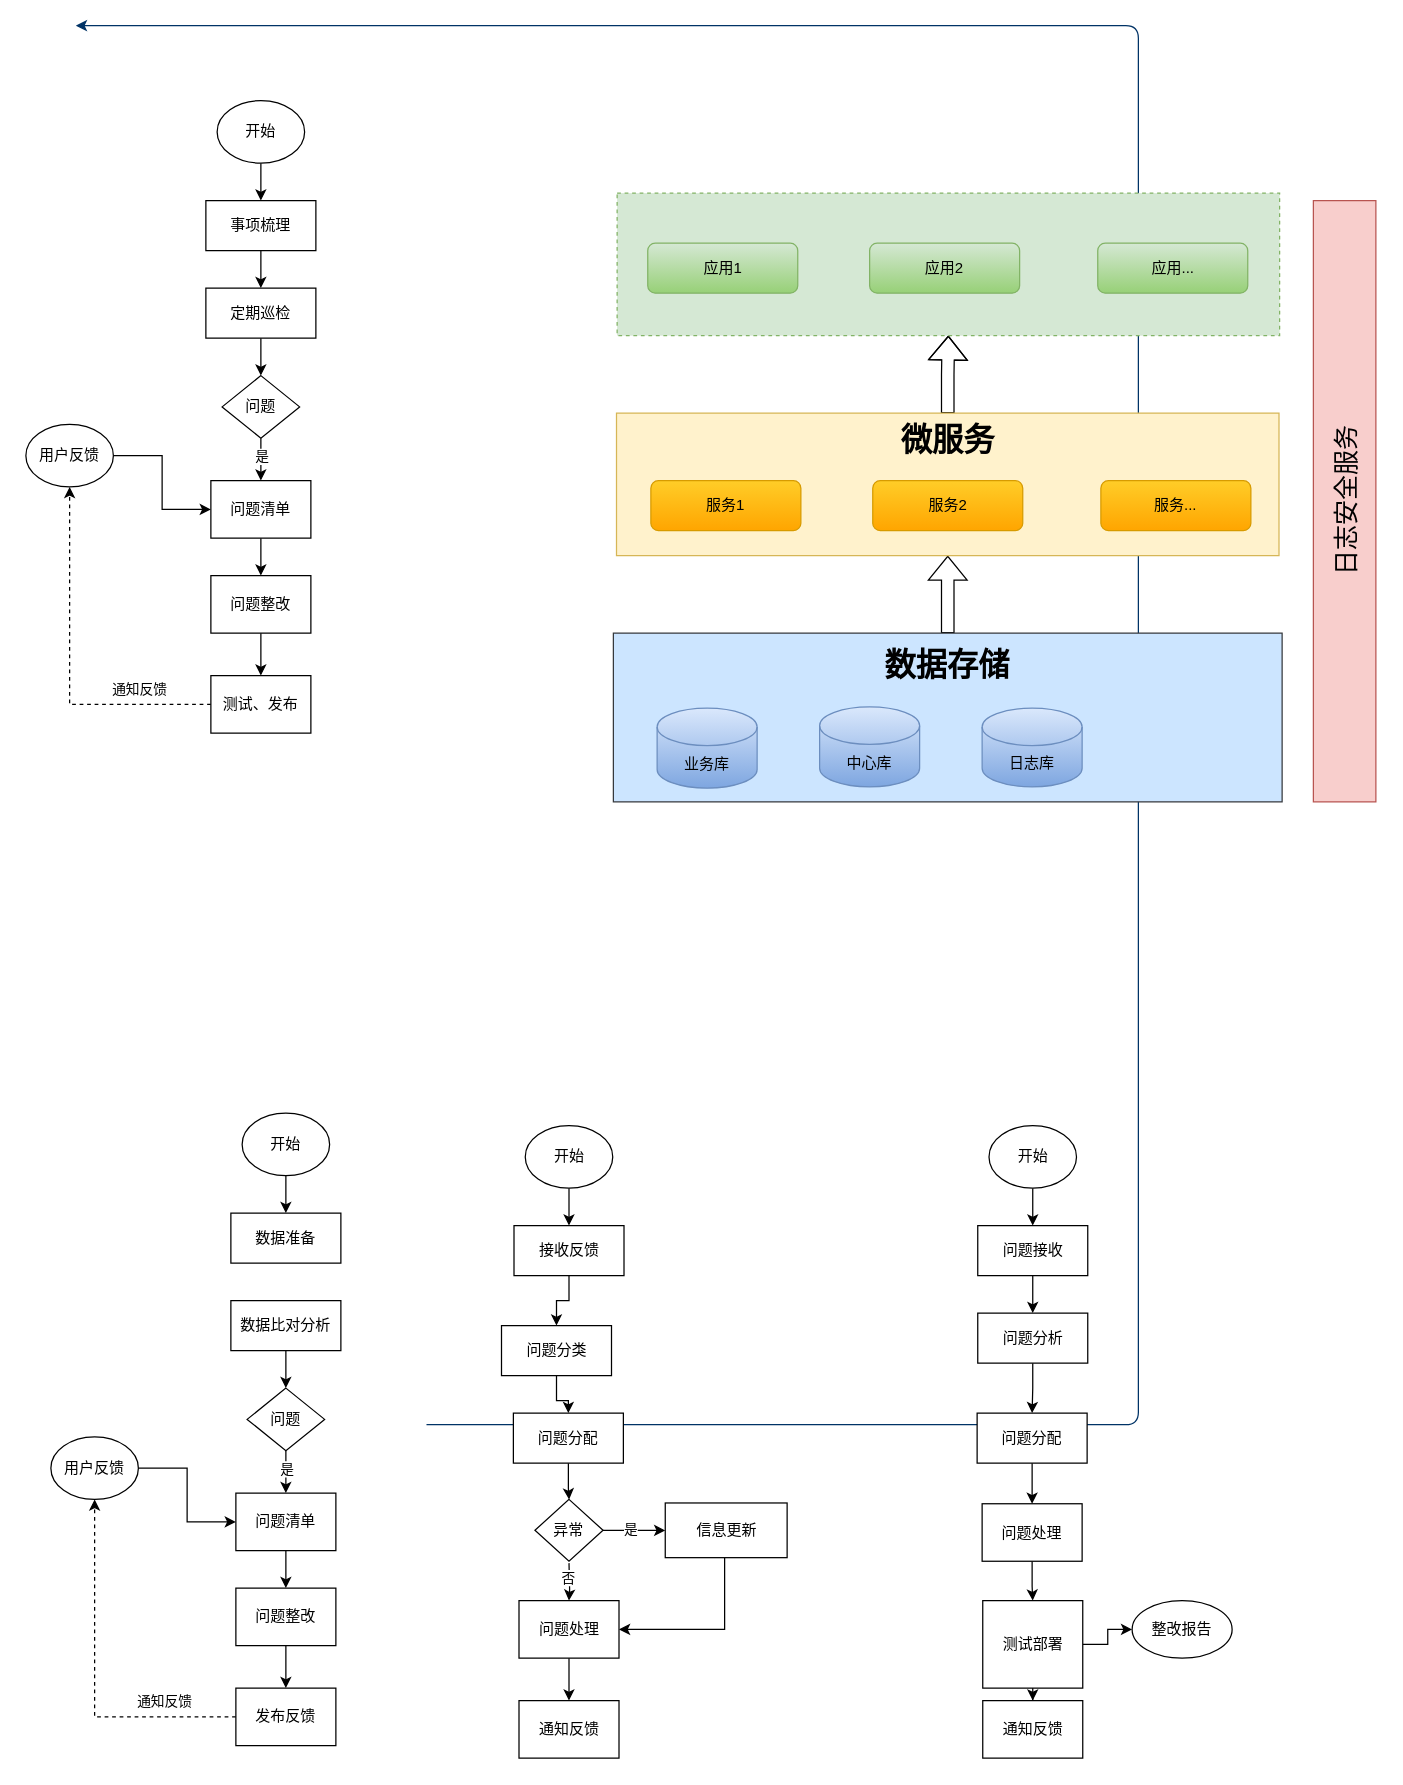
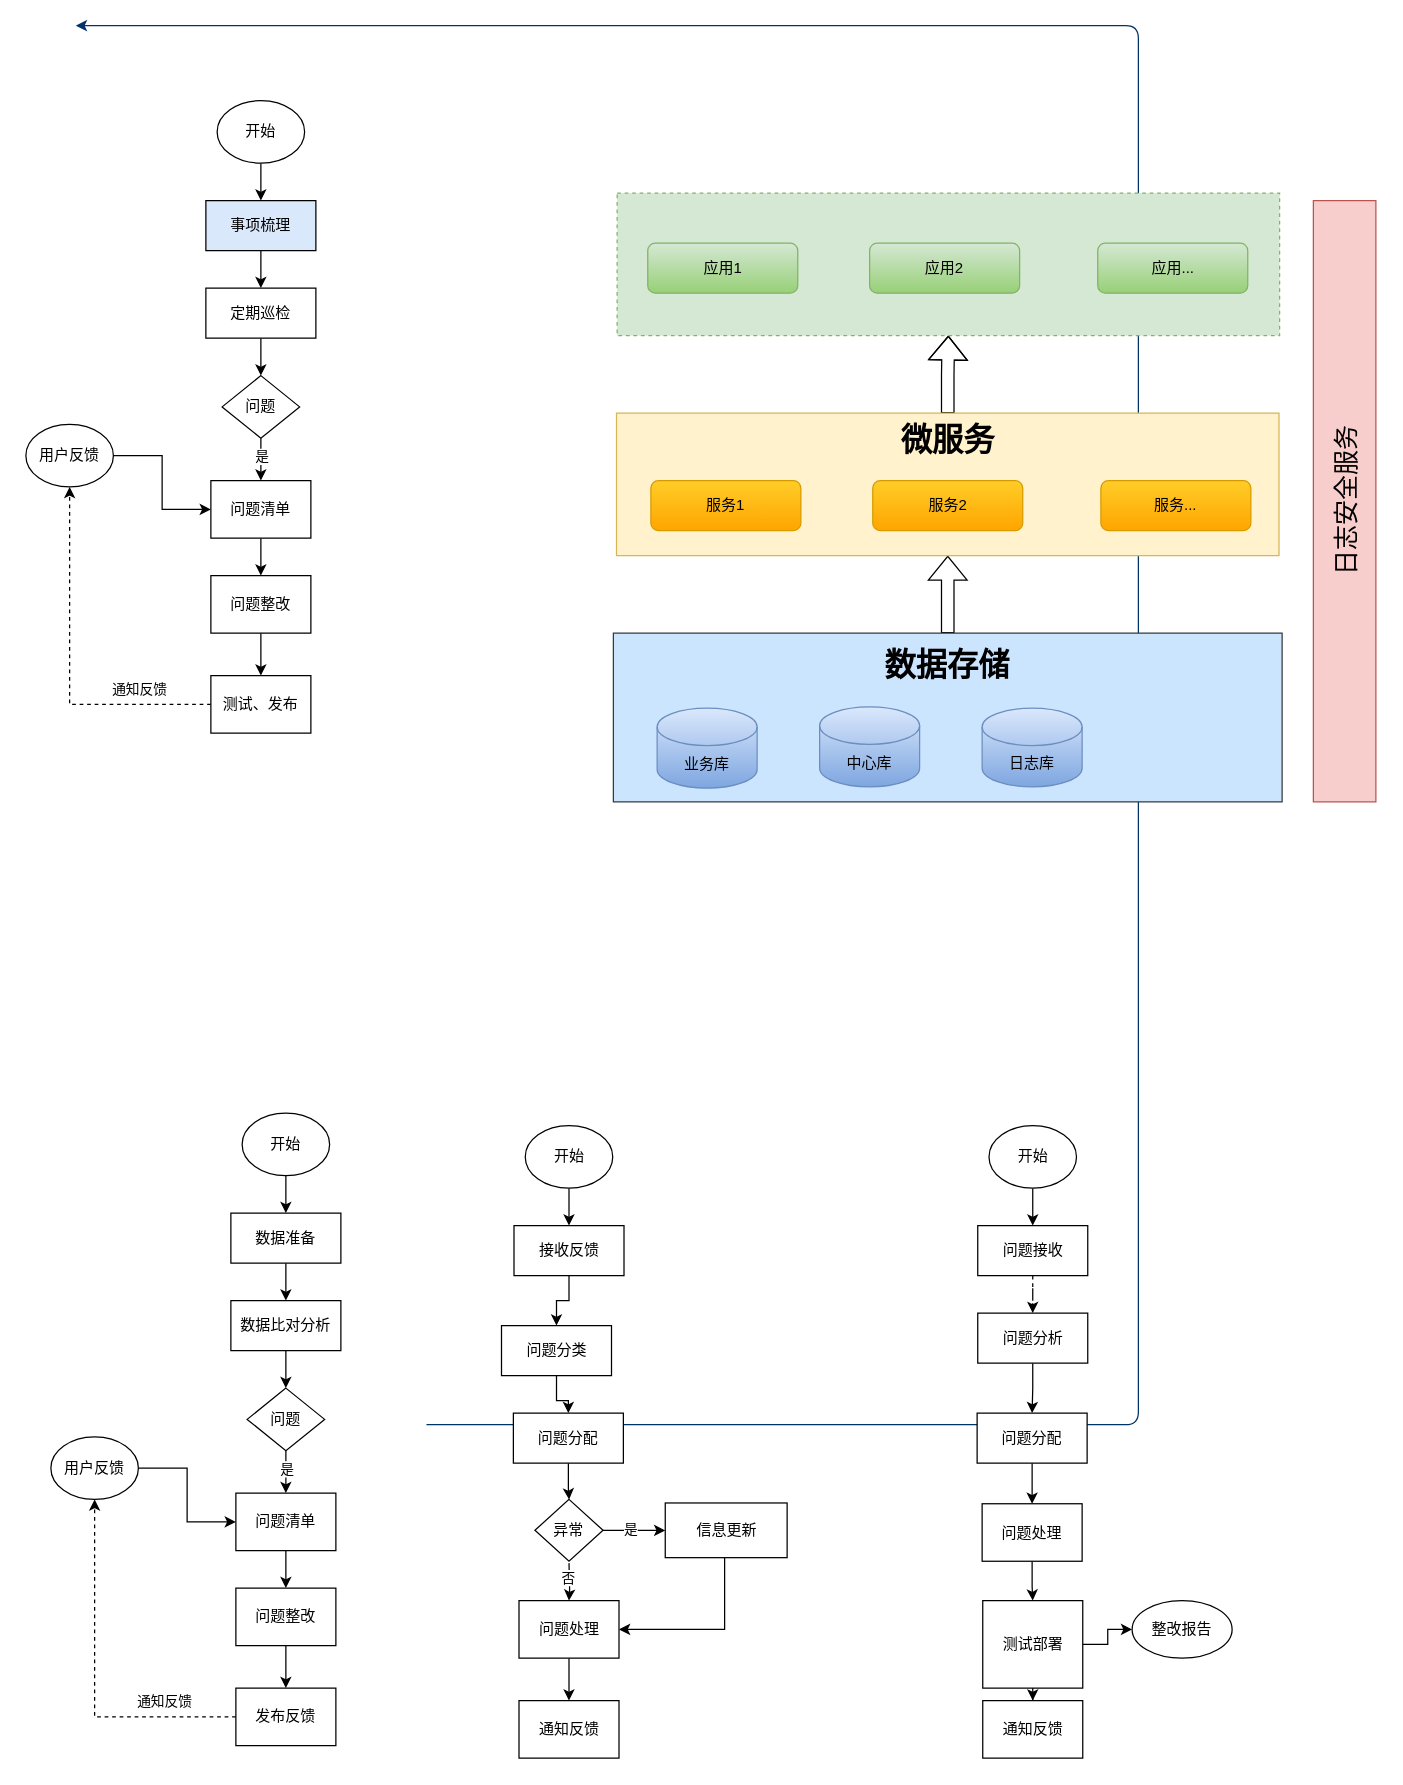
node "事项梳理": fillcolor #ffffff -> #dae8fc
edge "问题接收" -> "问题分析": style solid -> dashed
edge "数据准备" -> "数据比对分析": added
